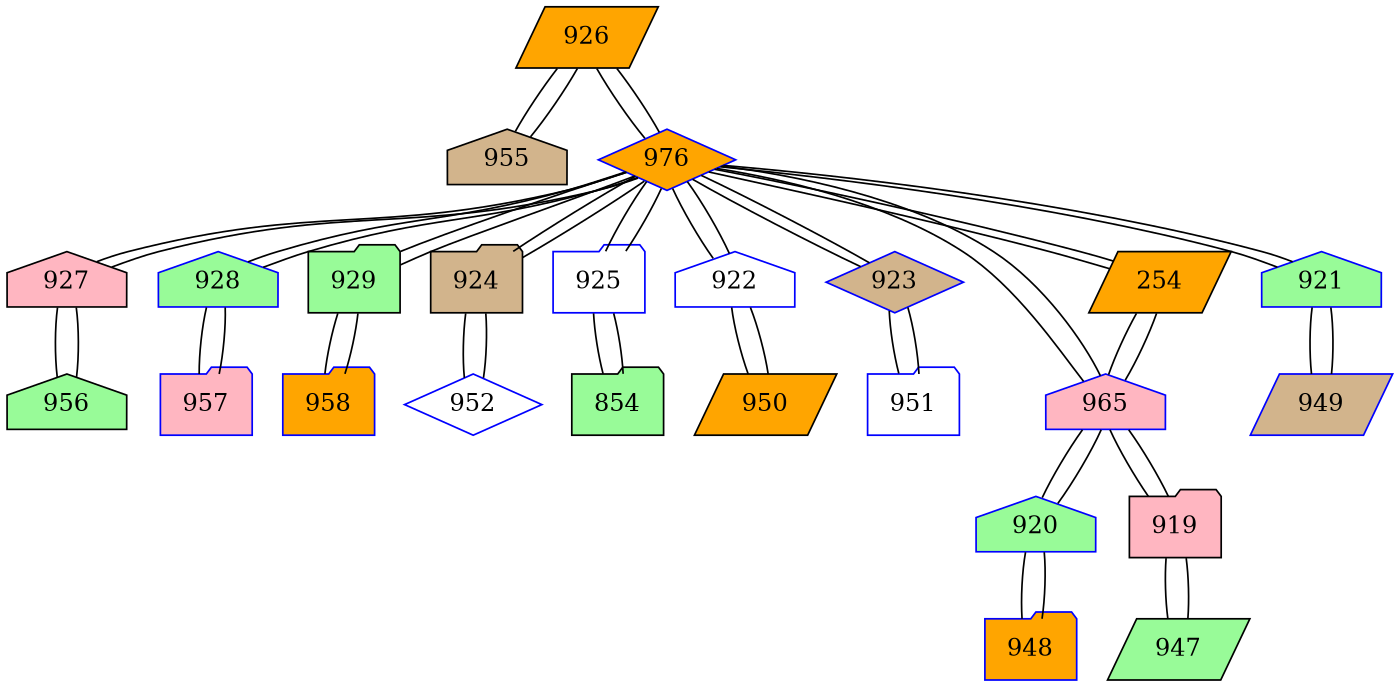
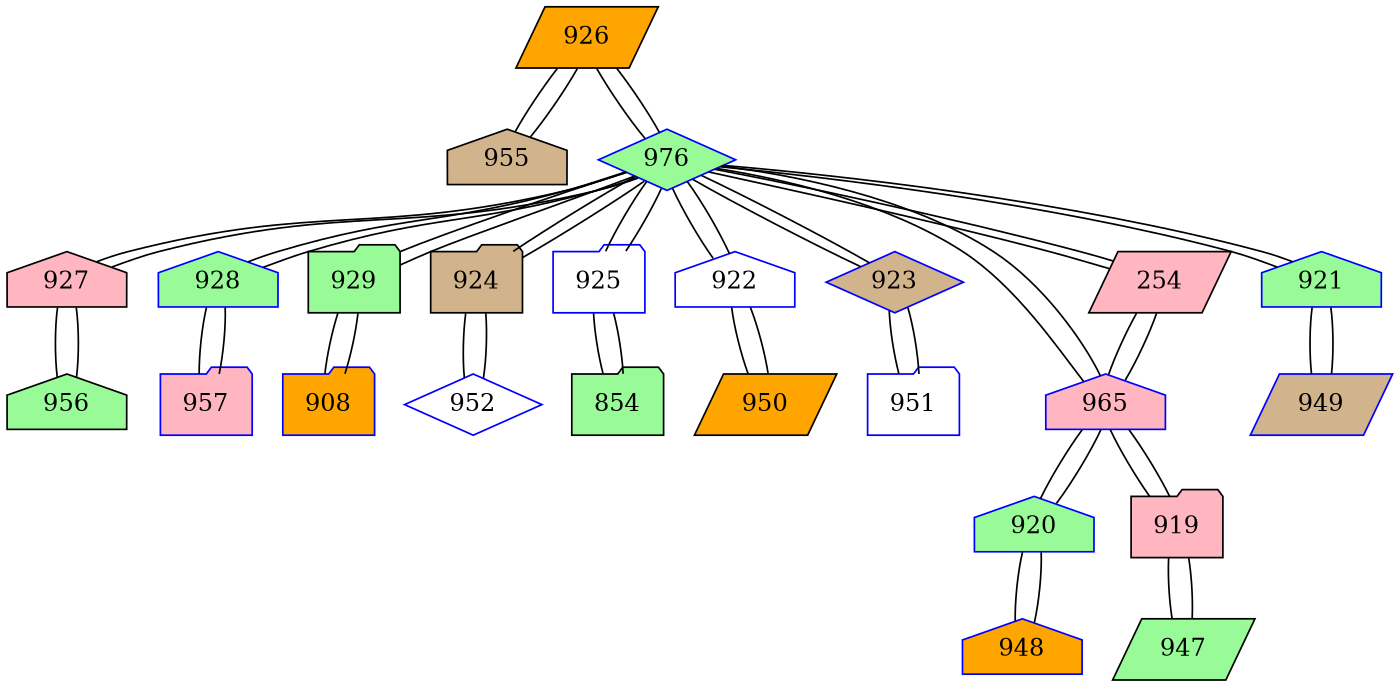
node "976": fillcolor orange -> palegreen
node "254": fillcolor orange -> lightpink
node "958": label "958" -> "908"
node "948": shape folder -> house
